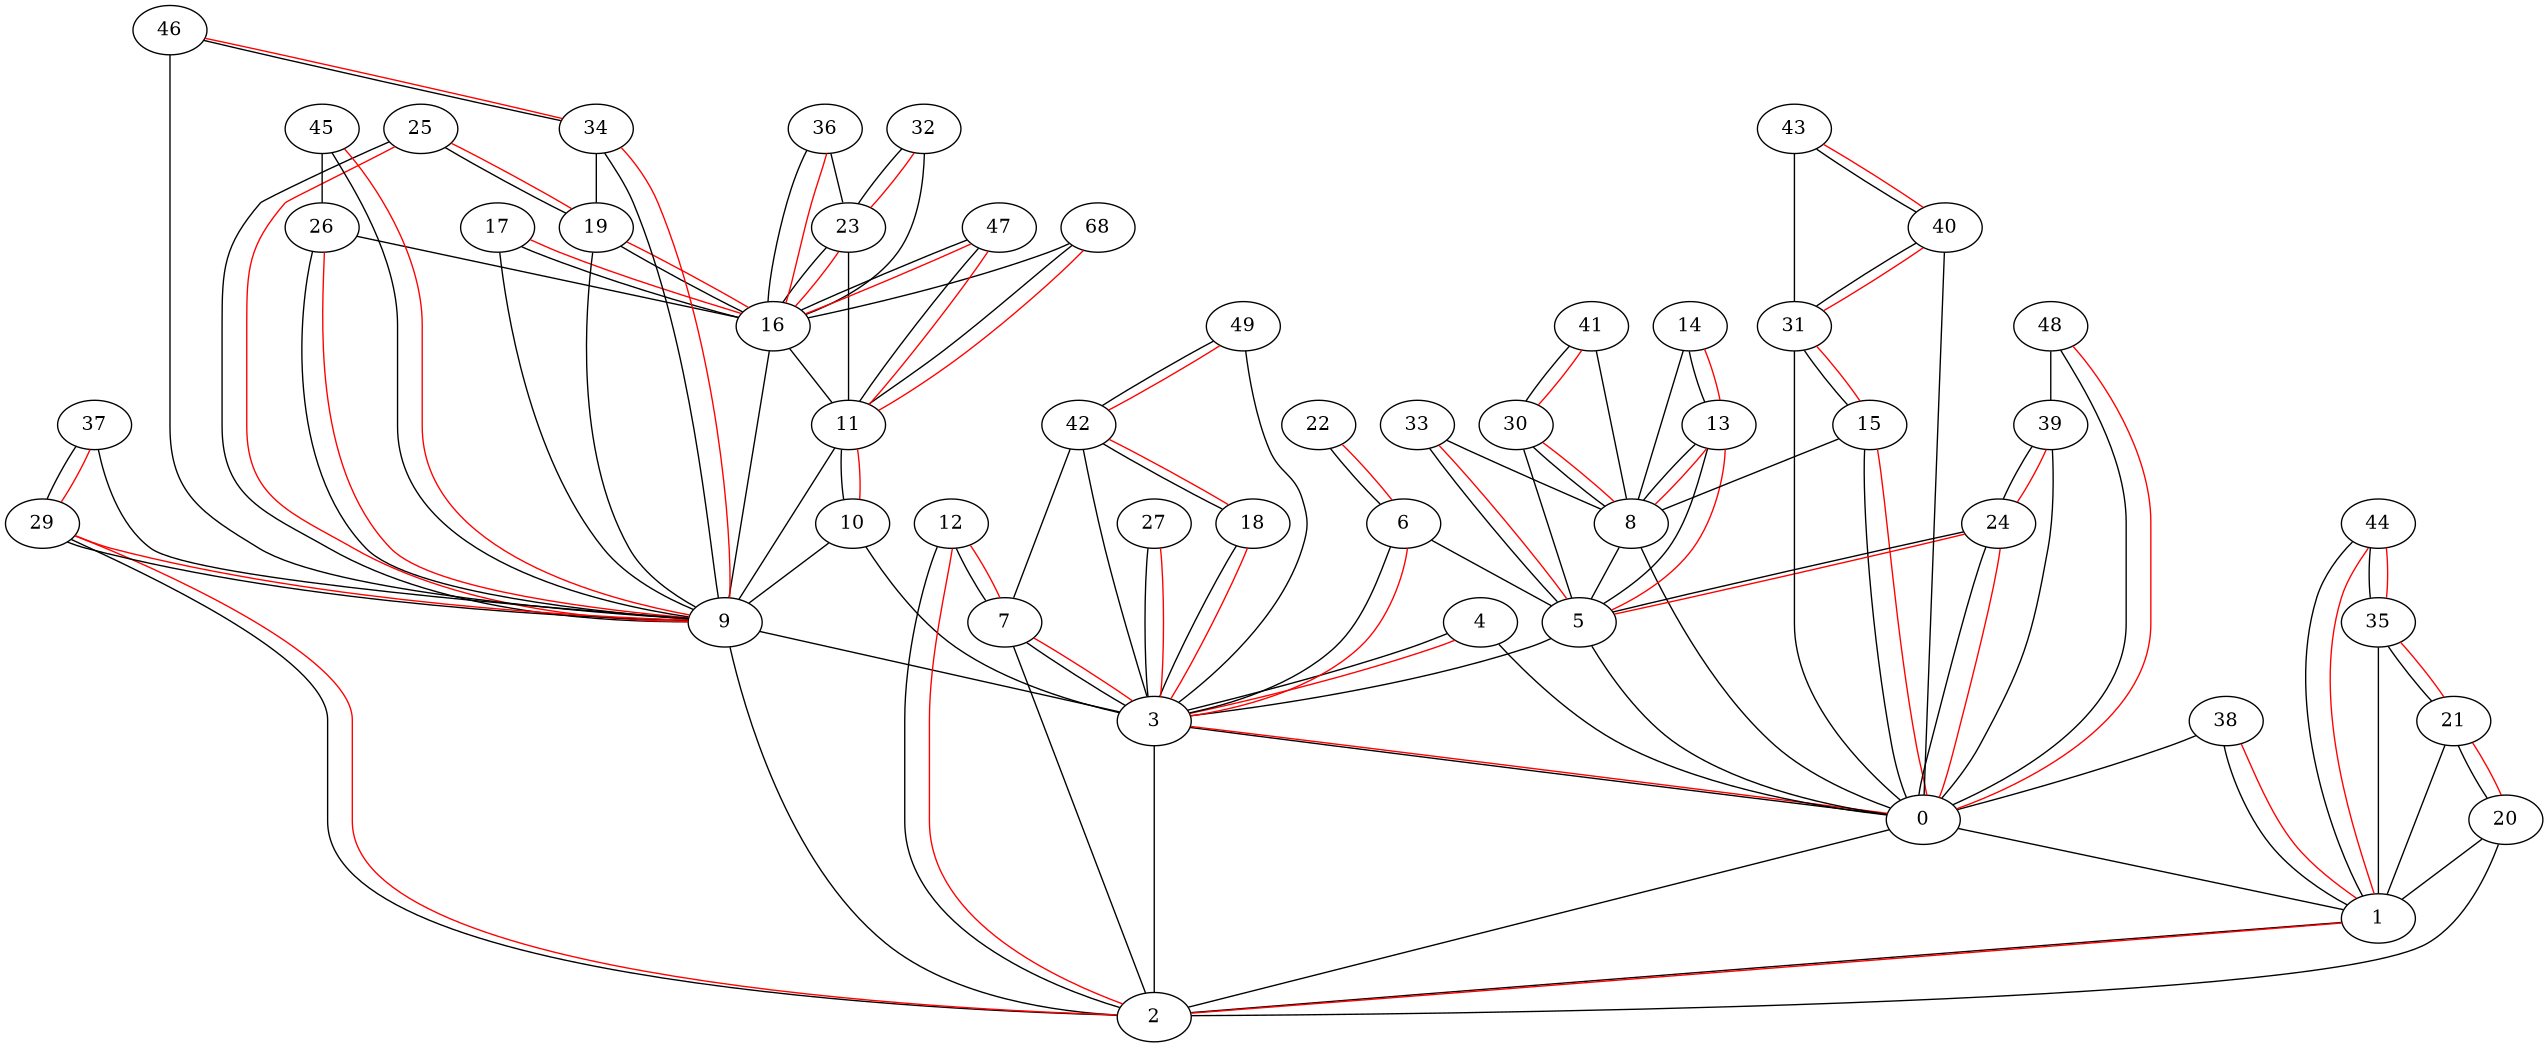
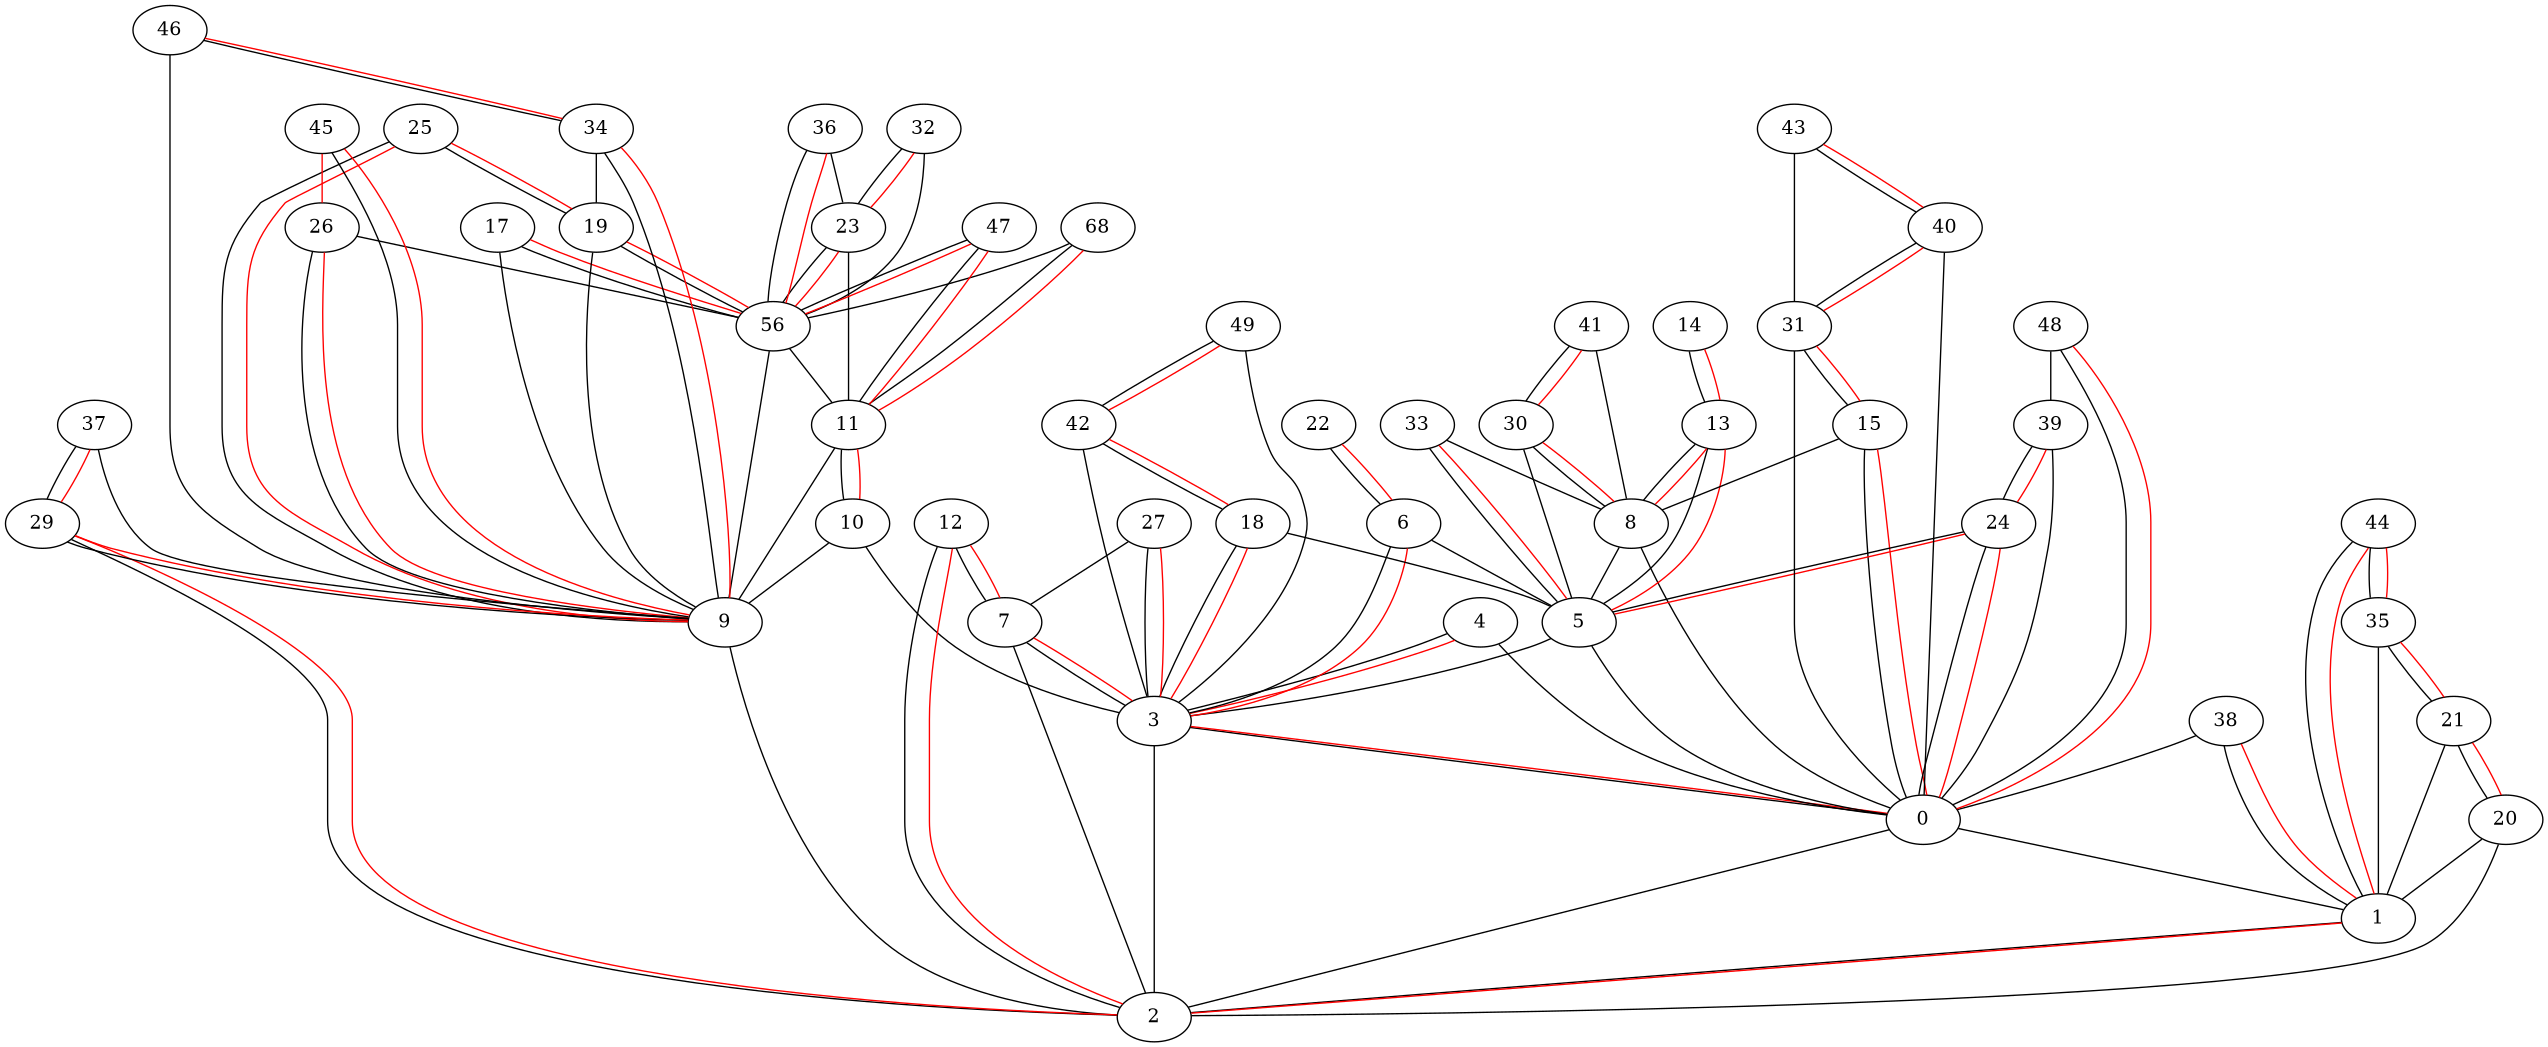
edge "45" -- "26": color black -> red
node "16": label "16" -> "56"
edge "14" -- "8": removed
edge "42" -- "7": now "27" -- "7"
edge "18" -- "5": added
edge "9" -- "3": removed
